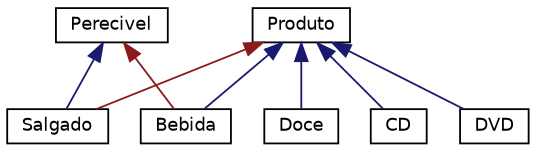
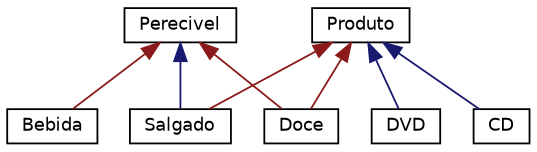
edge "Doce" -> "Perecivel": added
edge "Bebida" -> "Produto": removed
edge "Doce" -> "Produto": color midnightblue -> firebrick4
